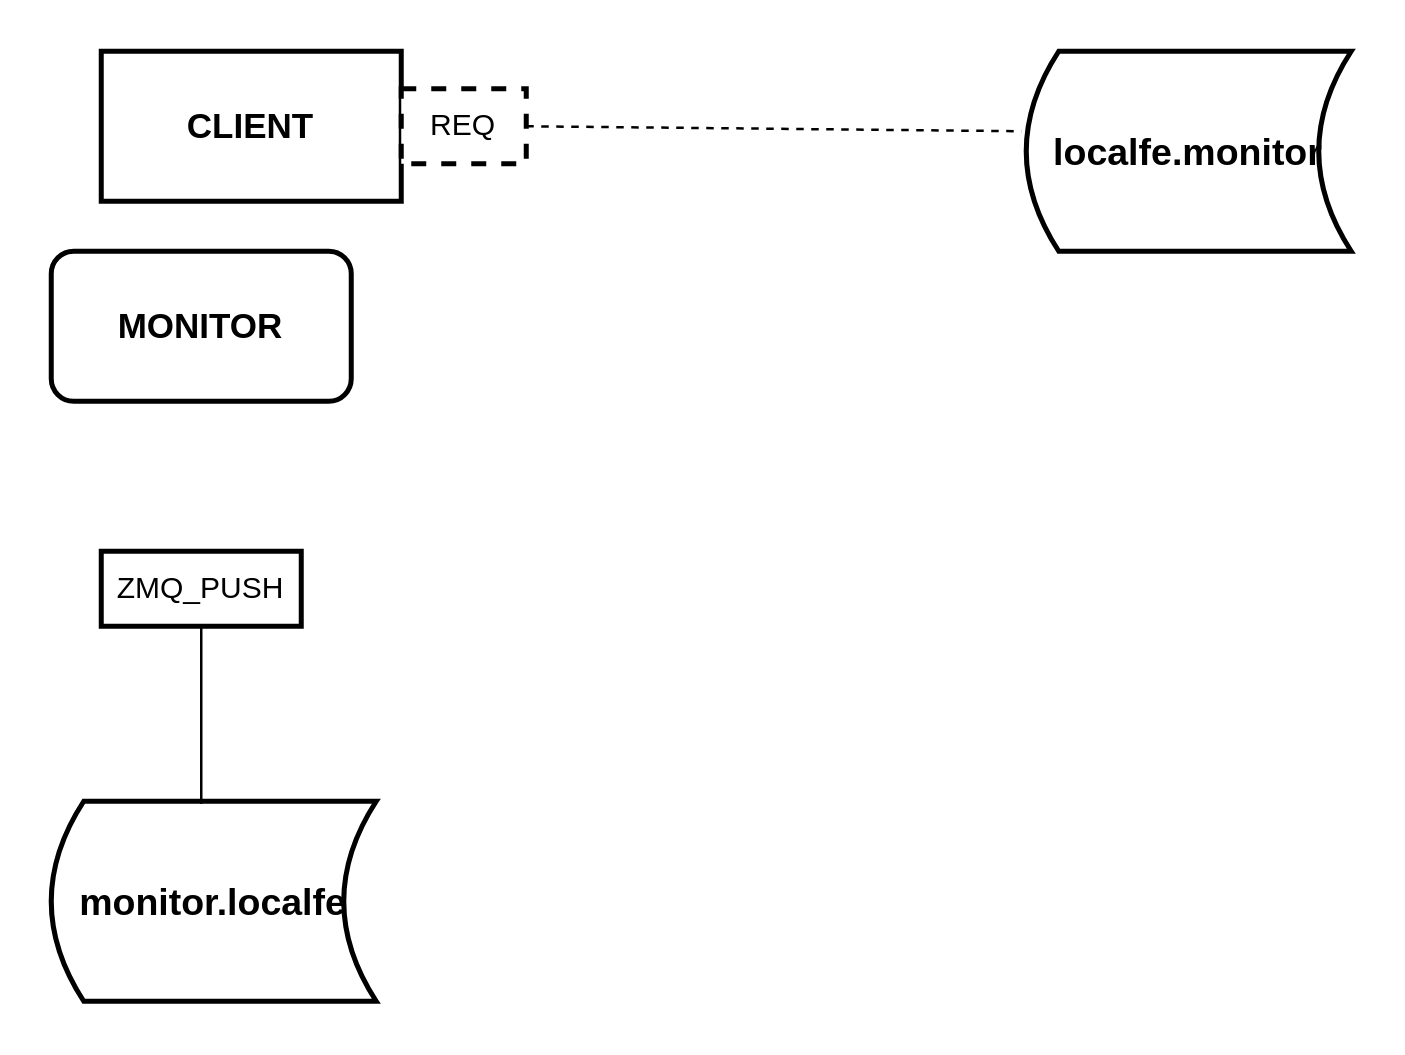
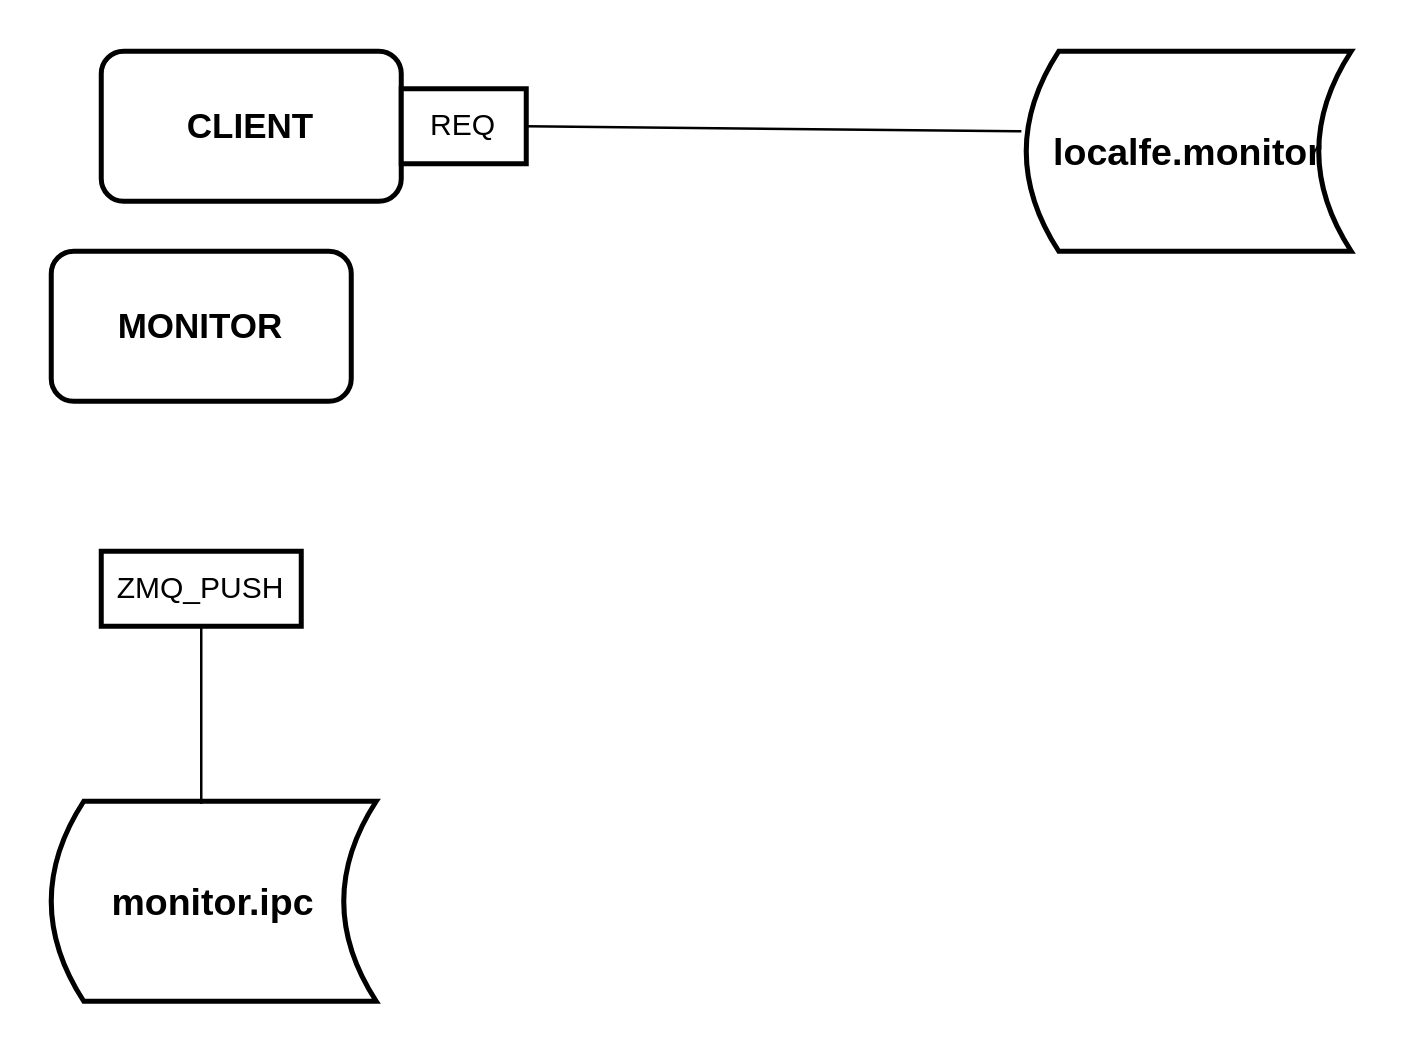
node "CLIENT": shape rectangle -> rounded rectangle
node "REQ": style dashed -> solid
edge "REQ" -- "localfe.monitor": style dashed -> solid
node "monitor.localfe": label "monitor.localfe" -> "monitor.ipc"
